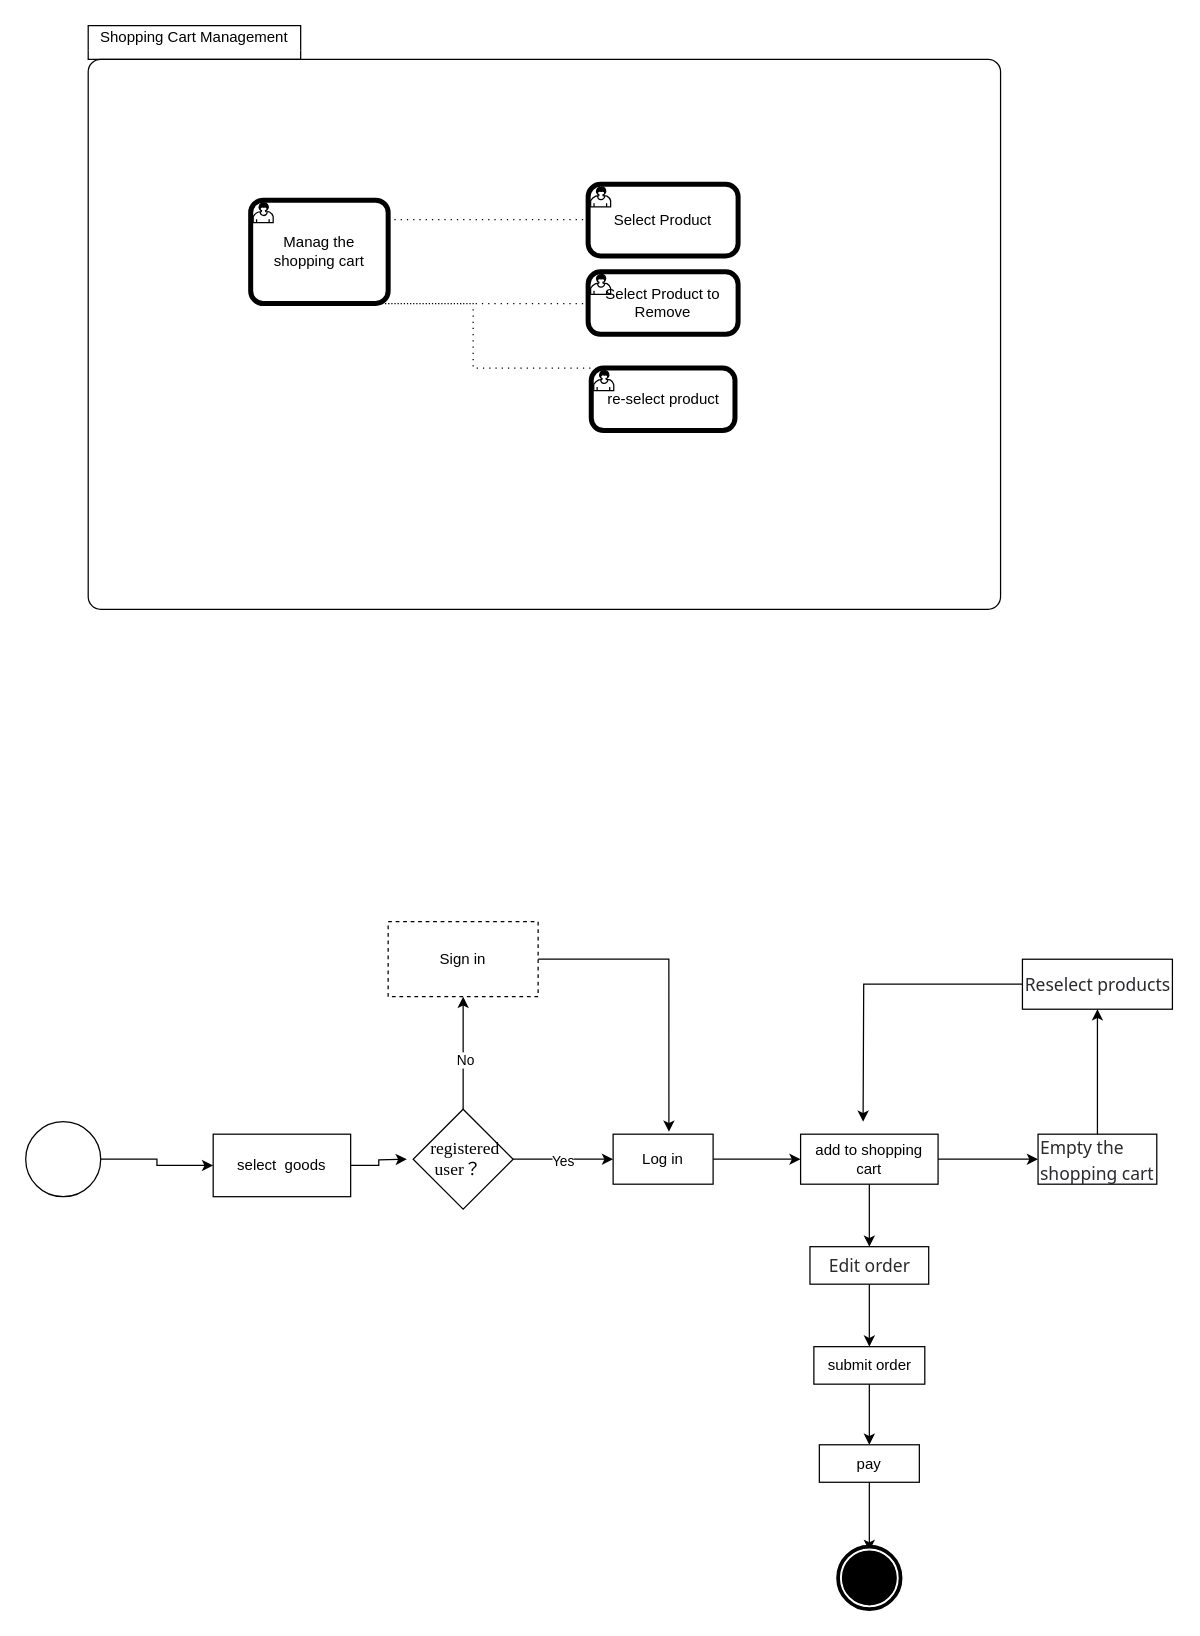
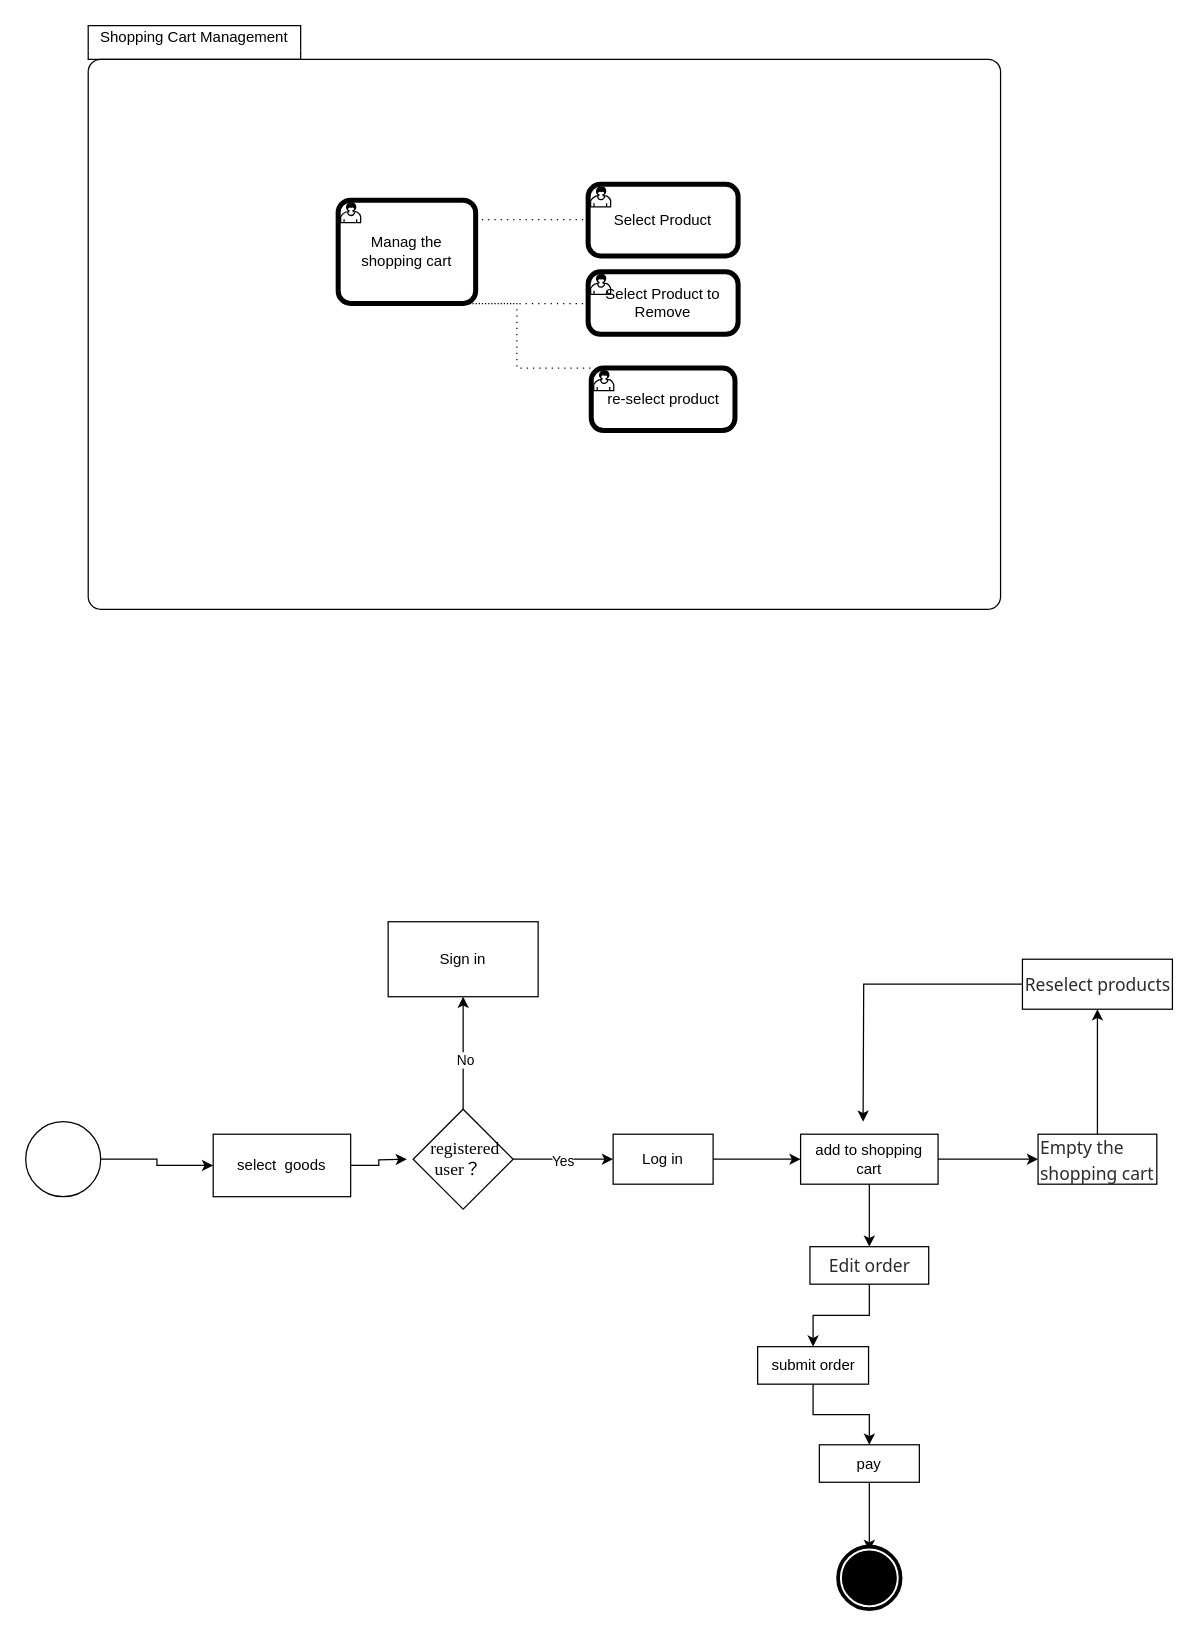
node "Manag the shopping cart": moved (319, 252) -> (407, 252)
node "Sign in": style dashed -> solid
edge "Sign in" -> "Log in": removed
node "submit order": moved (869, 1366) -> (813, 1366)
